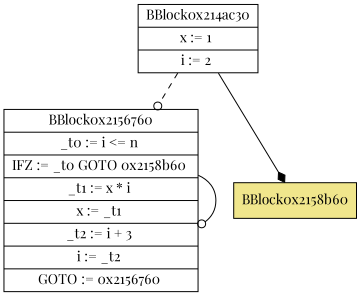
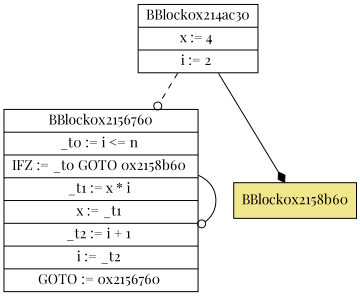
node "BBlock0x214ac30": text "x := 1" -> "x := 4"
node "BBlock0x2156760": text "_t2 := i + 3" -> "_t2 := i + 1"
